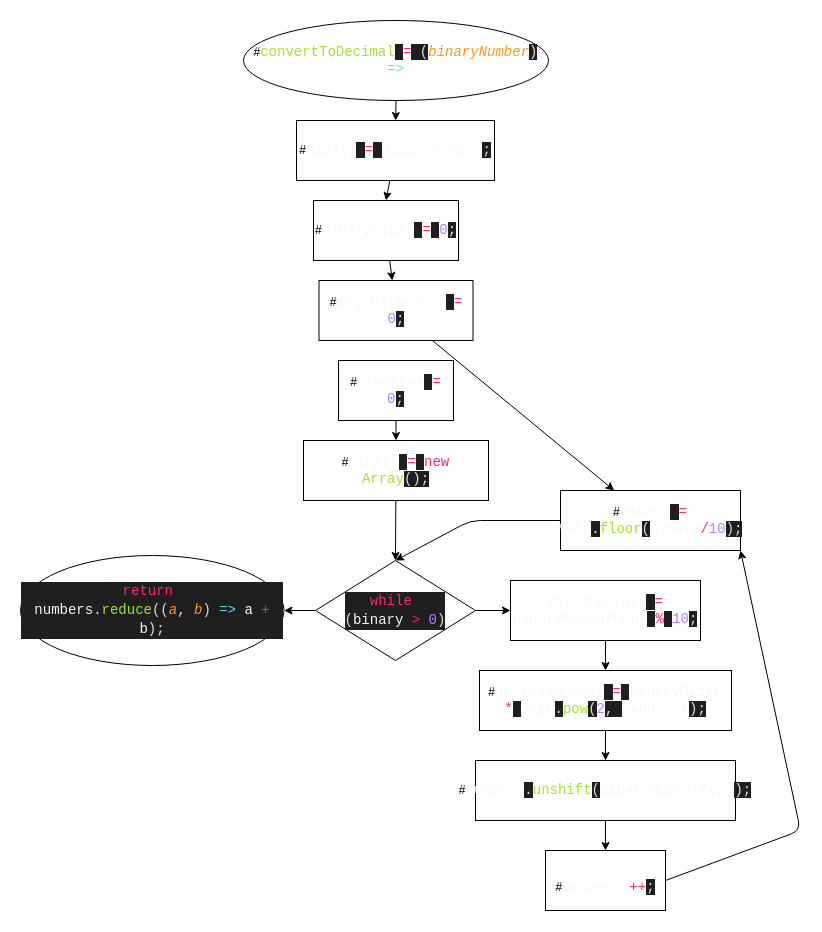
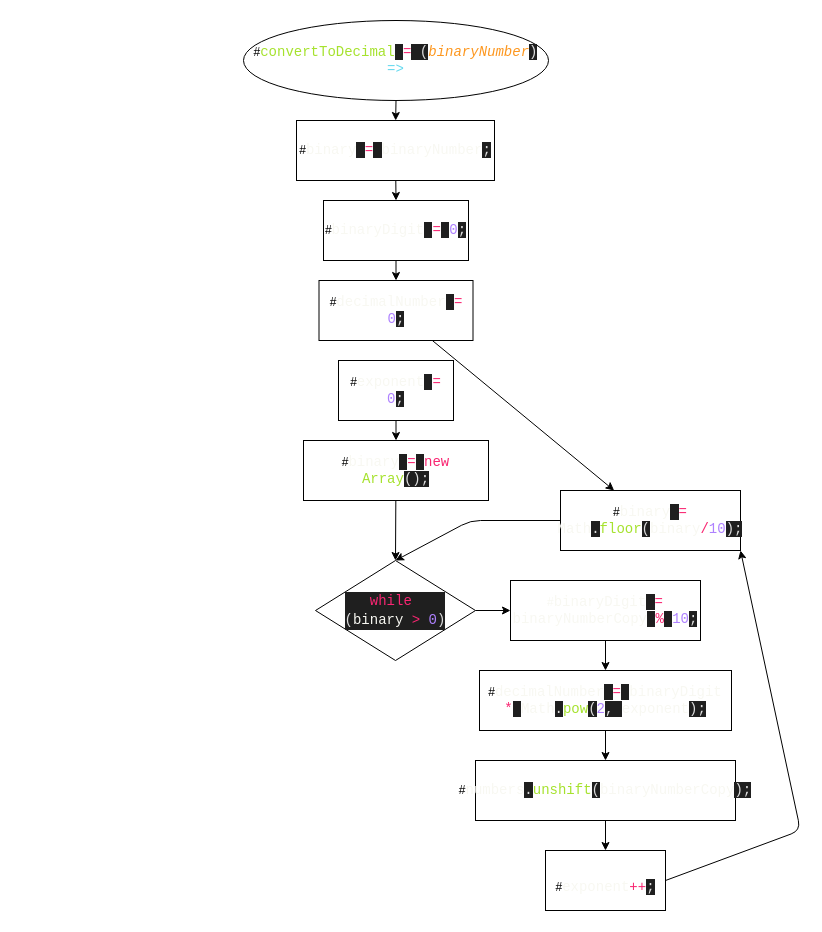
node "#binaryDigit = 0;": moved (386, 231) -> (396, 231)
node "return numbers.reduce((a, b) => a + b);": removed
edge "while (binary > 0)" -> "return numbers.reduce((a, b) => a + b);": removed
